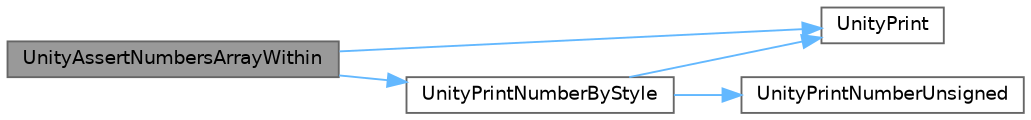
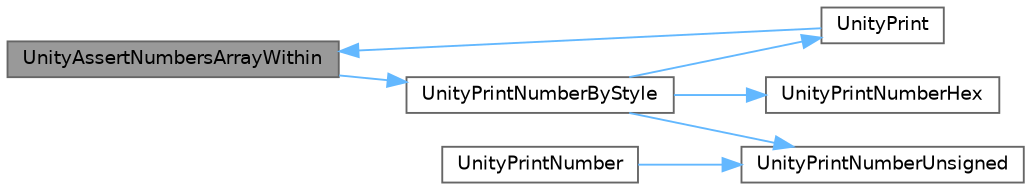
edge "UnityAssertNumbersArrayWithin" -> "UnityPrint": reversed
node "UnityPrintNumberHex": added
node "UnityPrintNumber": added
